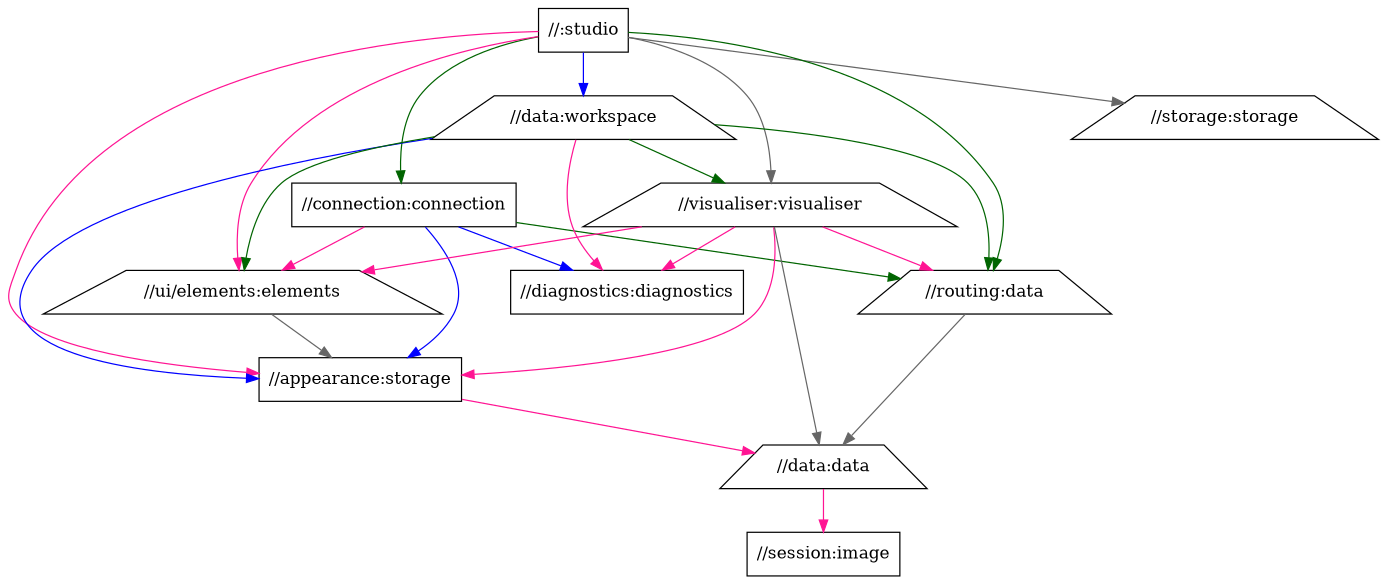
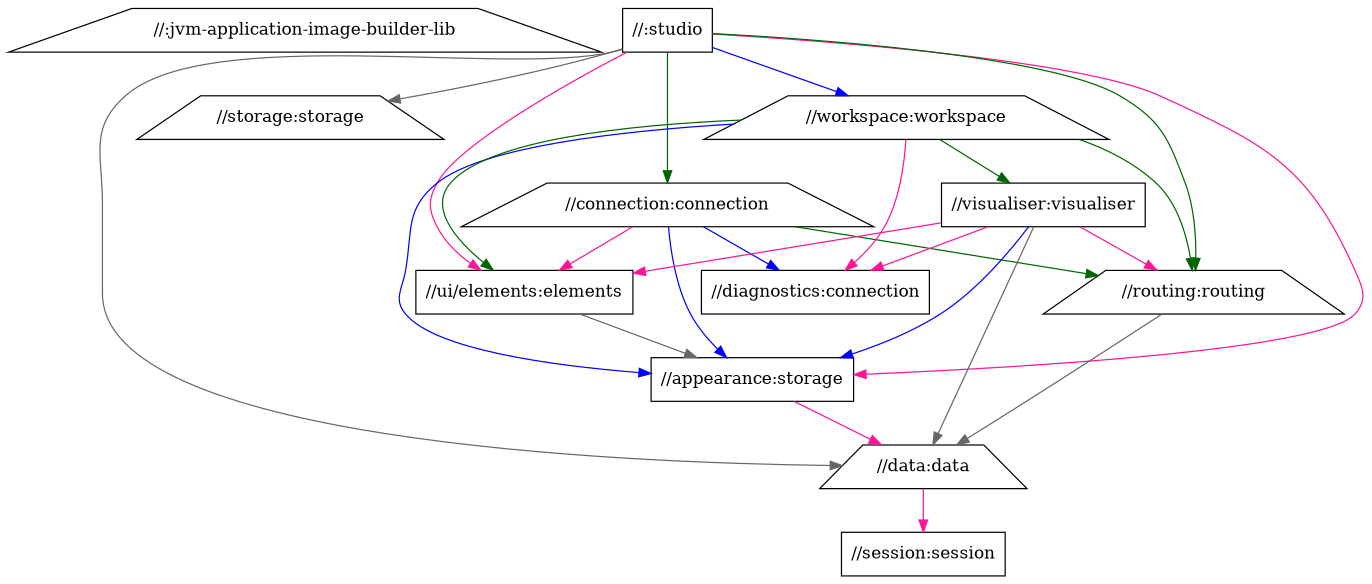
node "//:jvm-application-image-builder-lib": added
edge "//:studio" -> "//visualiser:visualiser": now "//:studio" -> "//data:data"
node "//data:workspace": label "//data:workspace" -> "//workspace:workspace"
node "//connection:connection": shape box -> trapezium
node "//visualiser:visualiser": shape trapezium -> box
node "//ui/elements:elements": shape trapezium -> box
node "//diagnostics:diagnostics": label "//diagnostics:diagnostics" -> "//diagnostics:connection"
node "//routing:data": label "//routing:data" -> "//routing:routing"
edge "//visualiser:visualiser" -> "//appearance:storage": color deeppink -> blue
node "//session:image": label "//session:image" -> "//session:session"
